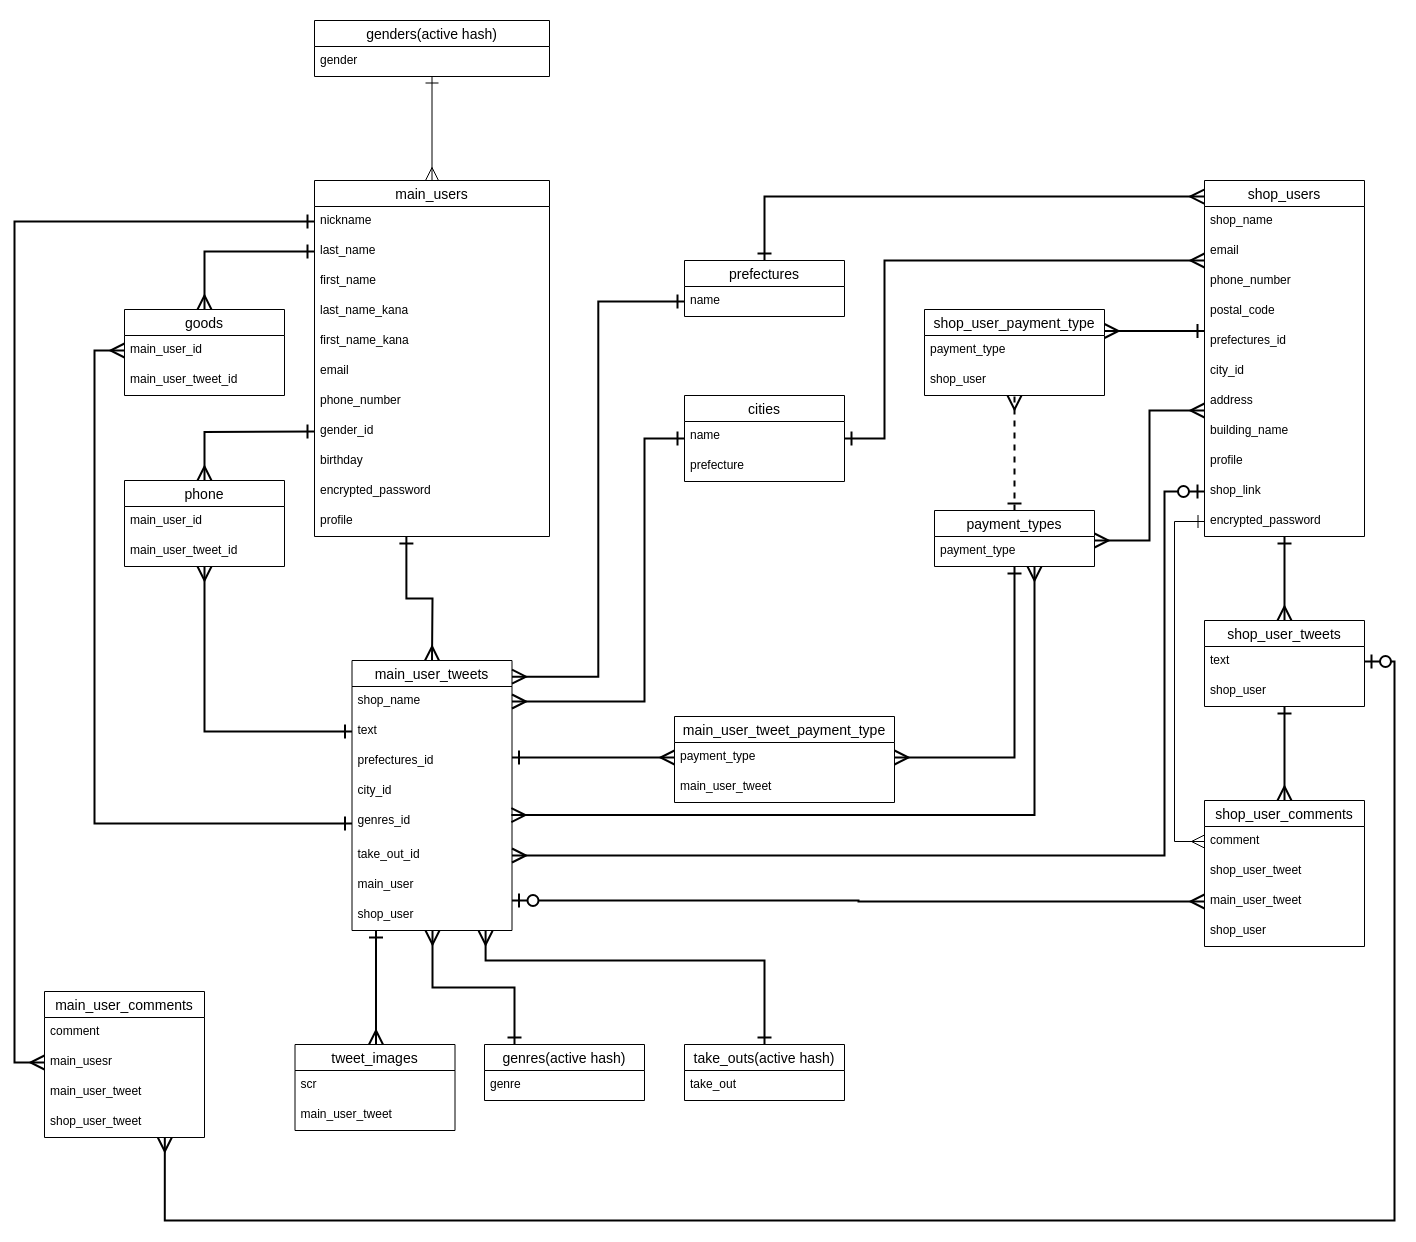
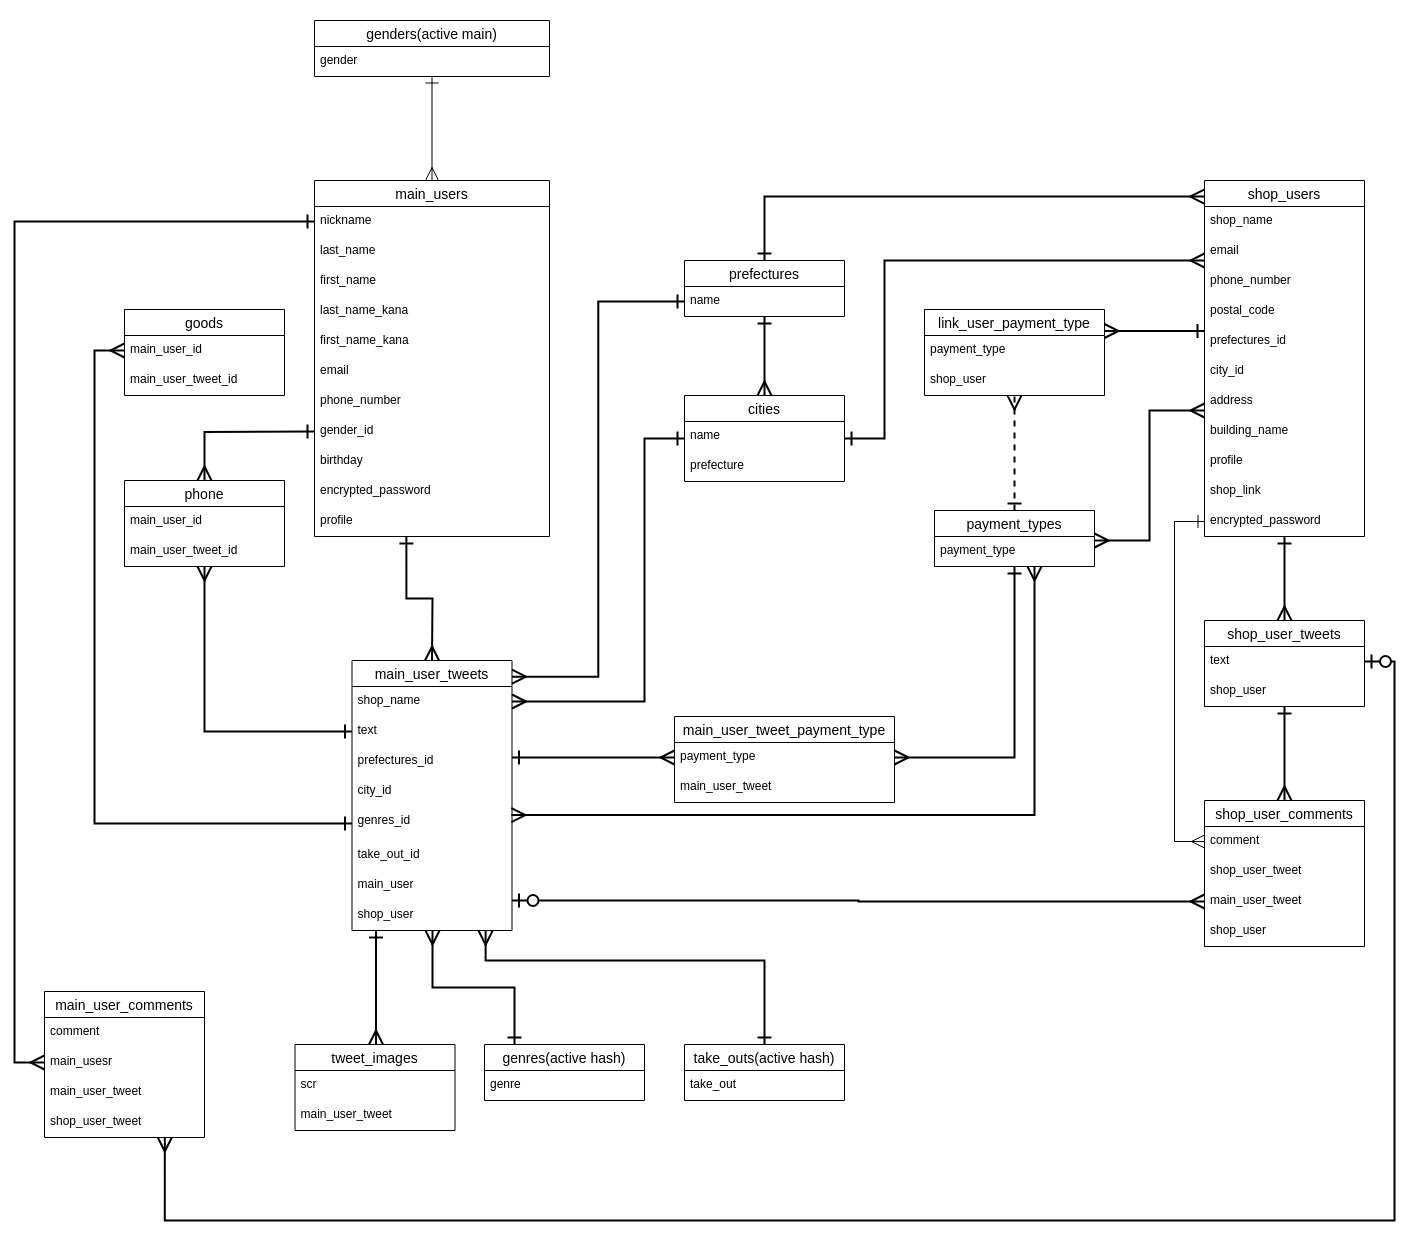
node "genders(active hash)": label "genders(active hash)" -> "genders(active main)"
edge "last_name" -- "goods": removed
node "shop_user_payment_type": label "shop_user_payment_type" -> "link_user_payment_type"
edge "prefectures" -- "cities": added
edge "shop_link" -- "take_out_id": removed
